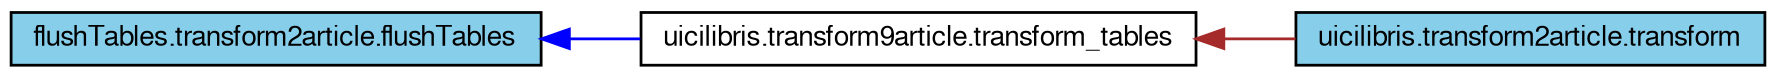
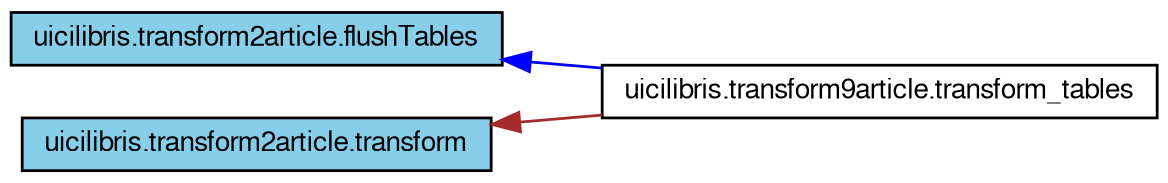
node "flushTables.transform2article.flushTables": label "flushTables.transform2article.flushTables" -> "uicilibris.transform2article.flushTables"
edge "uicilibris.transform2article.transform" -> "uicilibris.transform9article.transform_tables": reversed
